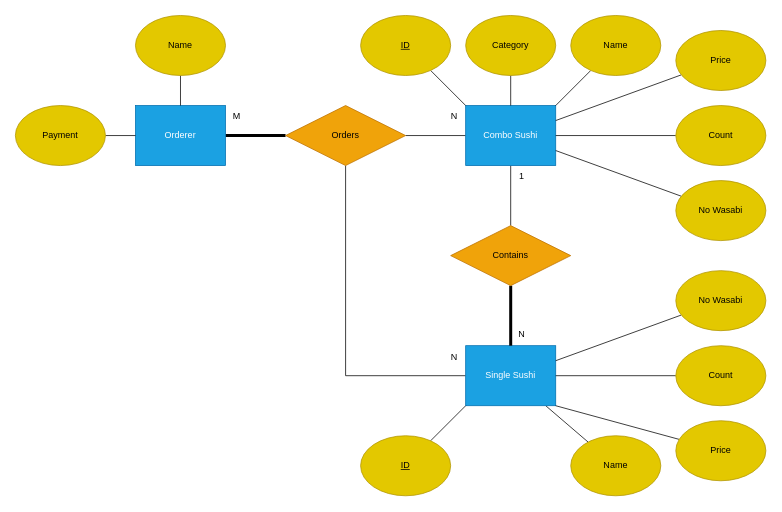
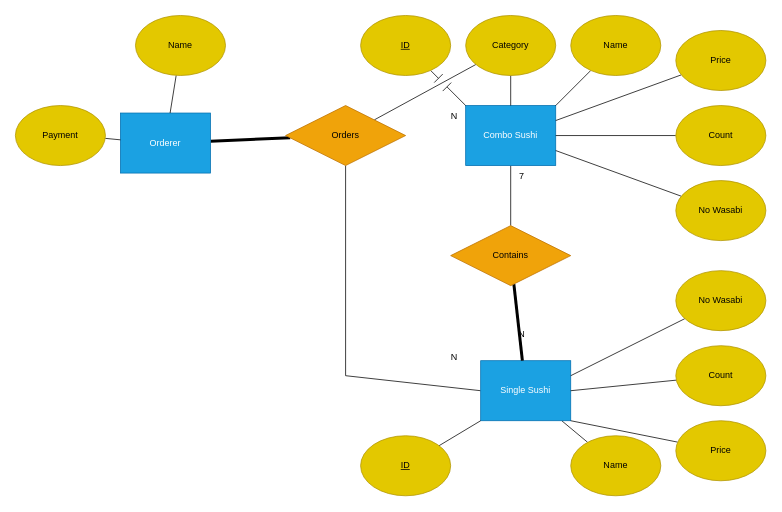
node "M": removed
node "Orderer": moved (180, 135) -> (165, 143)
edge "Orders" -- "Combo Sushi": now "Orders" -- "Category"
node "1": label "1" -> "7"
node "Single Sushi": moved (510, 375) -> (525, 390)
